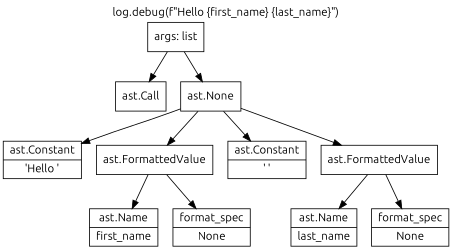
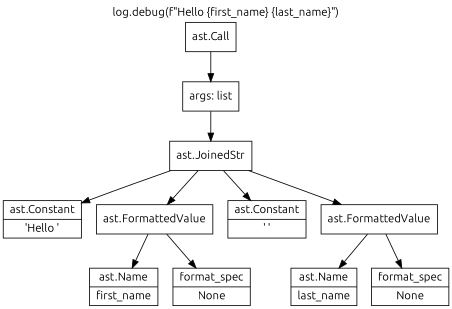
edge "args: list" -> "ast.Call": reversed
node "ast.None": label "ast.None" -> "ast.JoinedStr"
